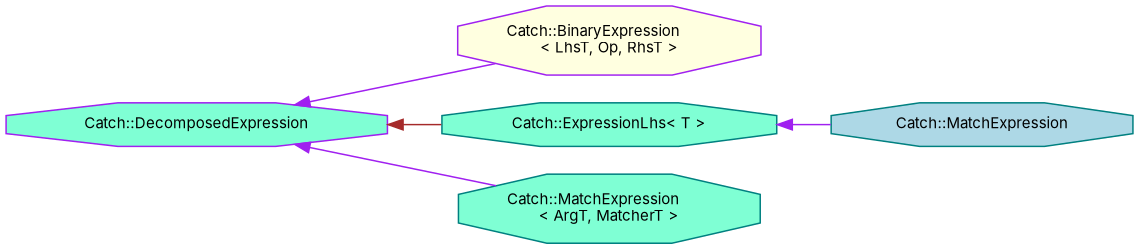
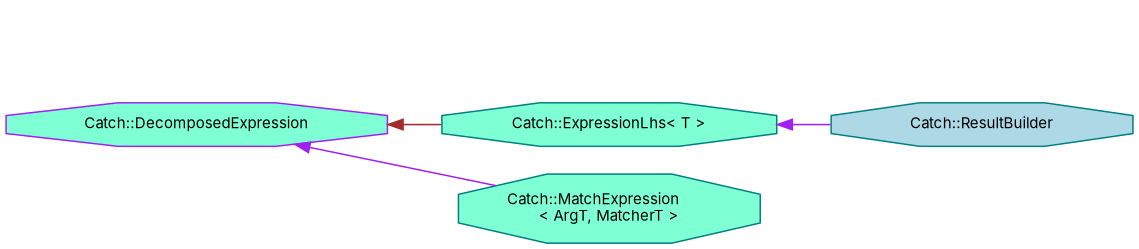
node "Catch::BinaryExpression < LhsT, Op, RhsT >": removed
node "Catch::MatchExpression": label "Catch::MatchExpression" -> "Catch::ResultBuilder"
